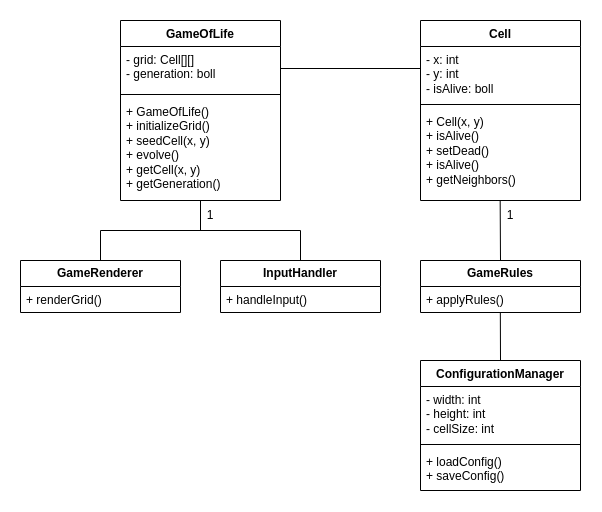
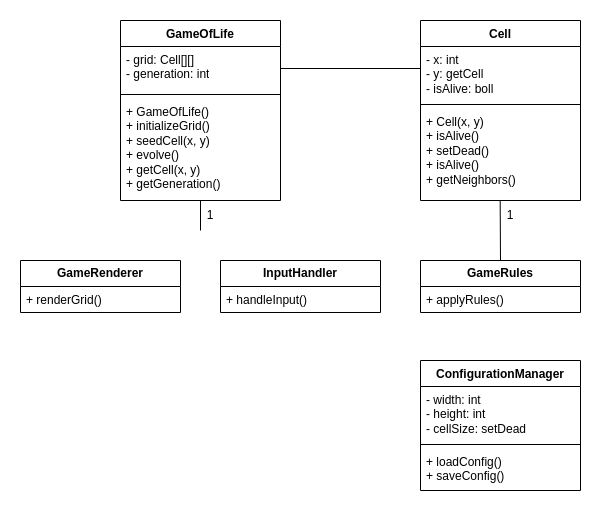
node "- grid: Cell[][] - generation: boll": label "- grid: Cell[][] - generation: boll" -> "- grid: Cell[][] - generation: int"
node "- x: int - y: int - isAlive: boll": label "- x: int - y: int - isAlive: boll" -> "- x: int - y: getCell - isAlive: boll"
edge "GameRenderer" -- "InputHandler": removed
edge "+ applyRules()" -- "ConfigurationManager": removed
node "- width: int - height: int - cellSize: int": label "- width: int - height: int - cellSize: int" -> "- width: int - height: int - cellSize: setDead"
